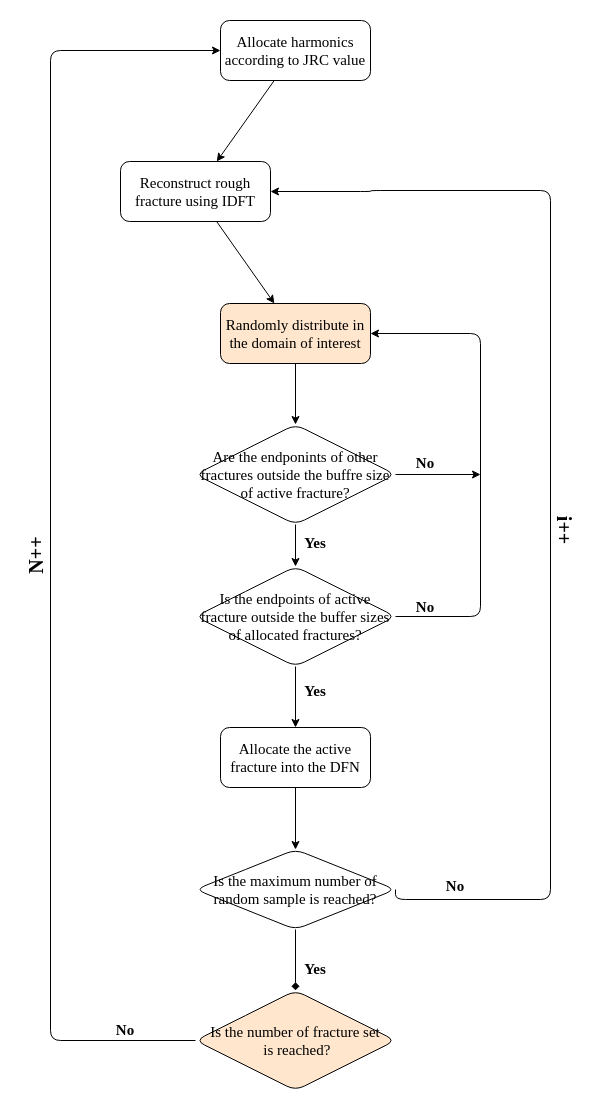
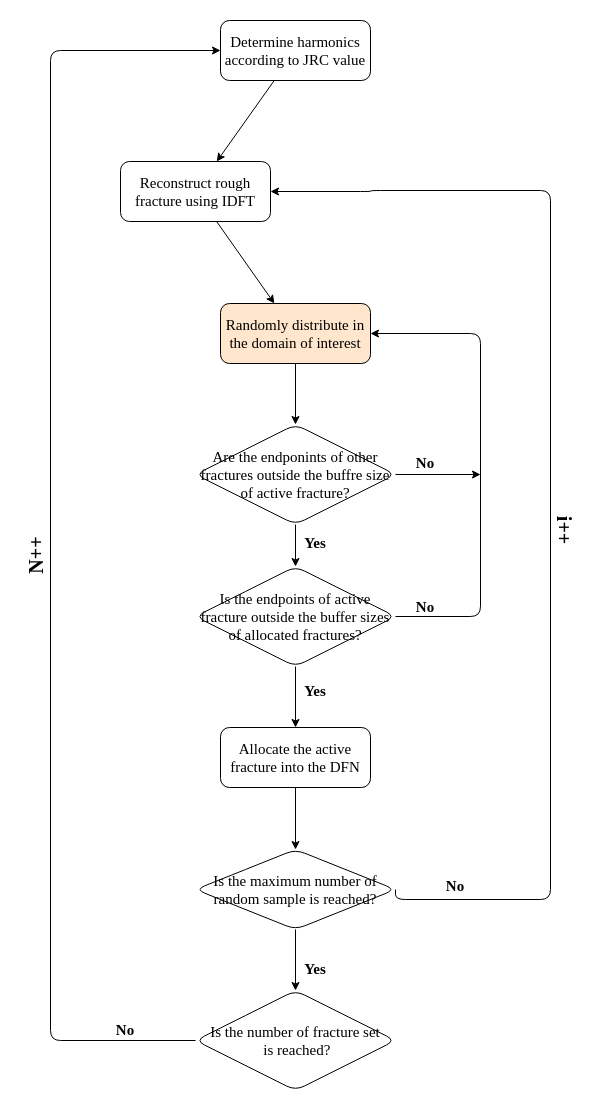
node "Allocate harmonics according to JRC value": label "Allocate harmonics according to JRC value" -> "Determine harmonics according to JRC value"
edge "Is the maximum number of random sample is reached?" -> "Is the number of fracture set is reached?": arrowhead diamond -> classic
node "Is the number of fracture set is reached?": fillcolor #ffe6cc -> #ffffff
